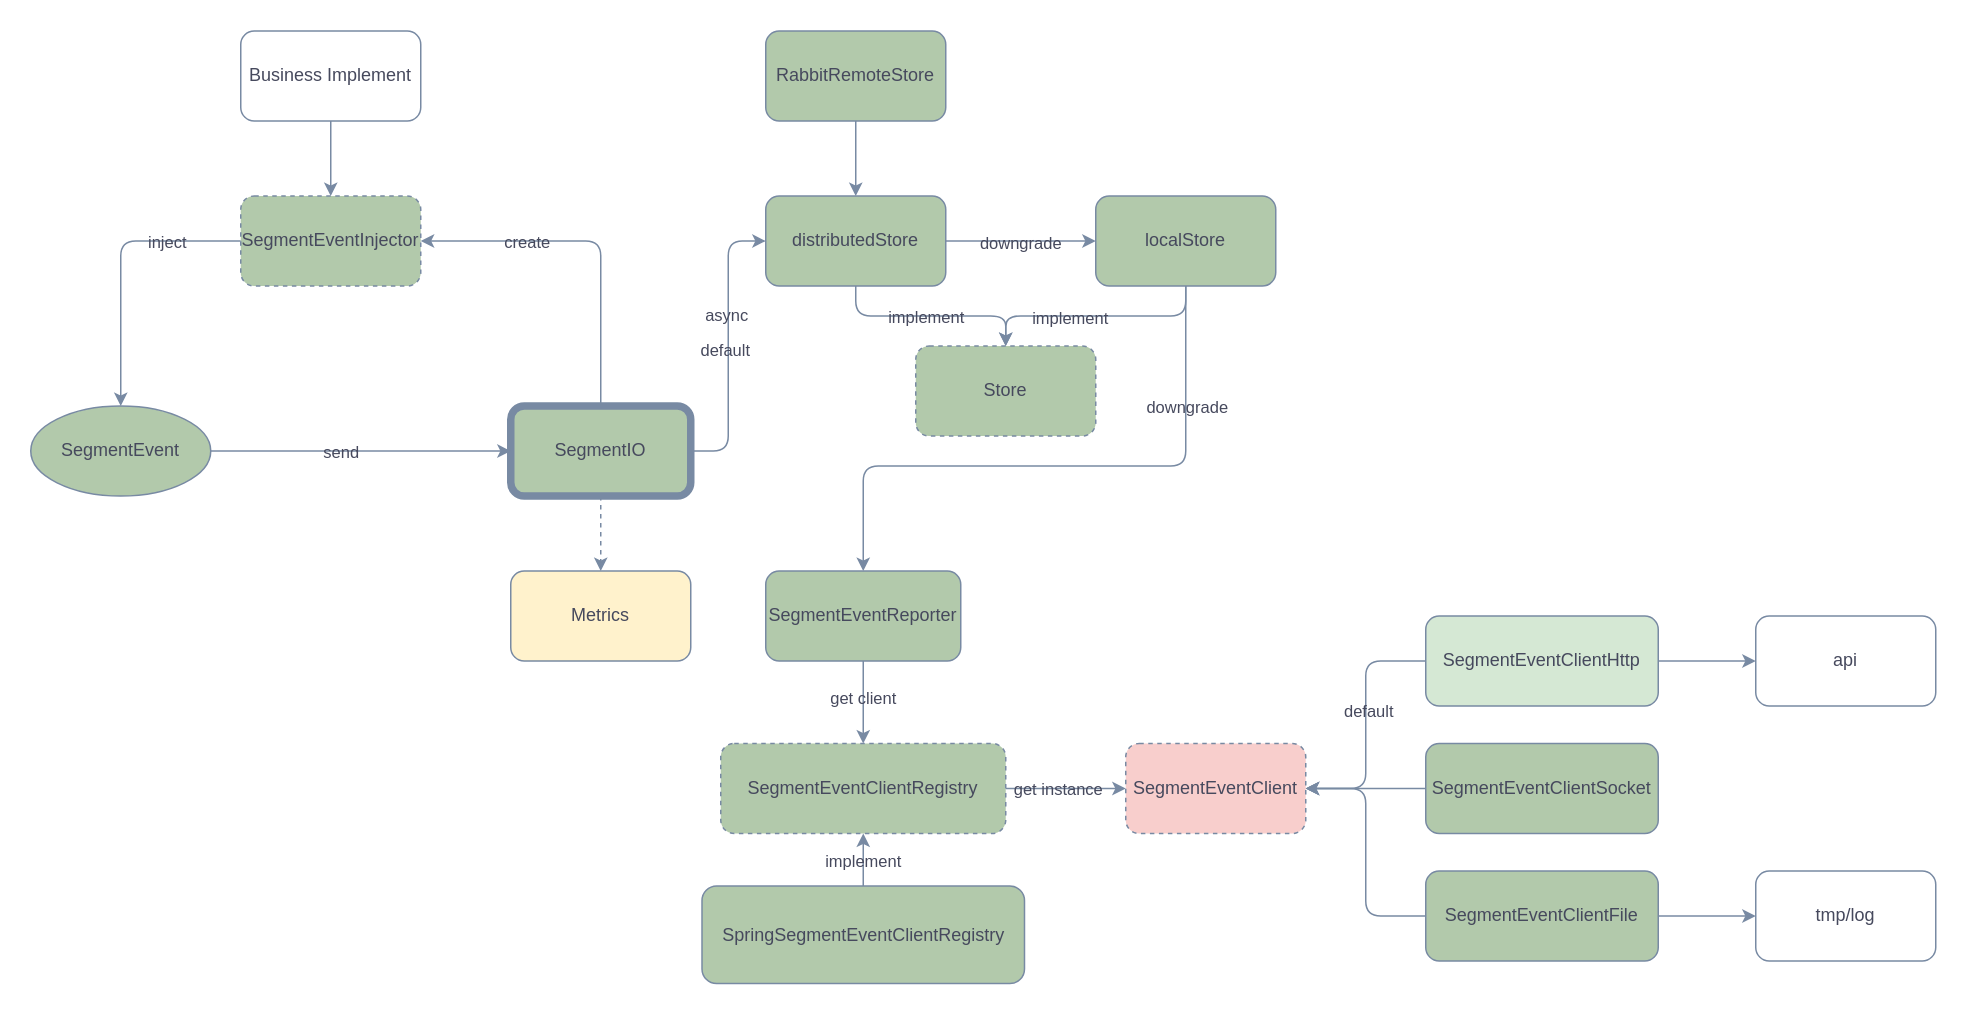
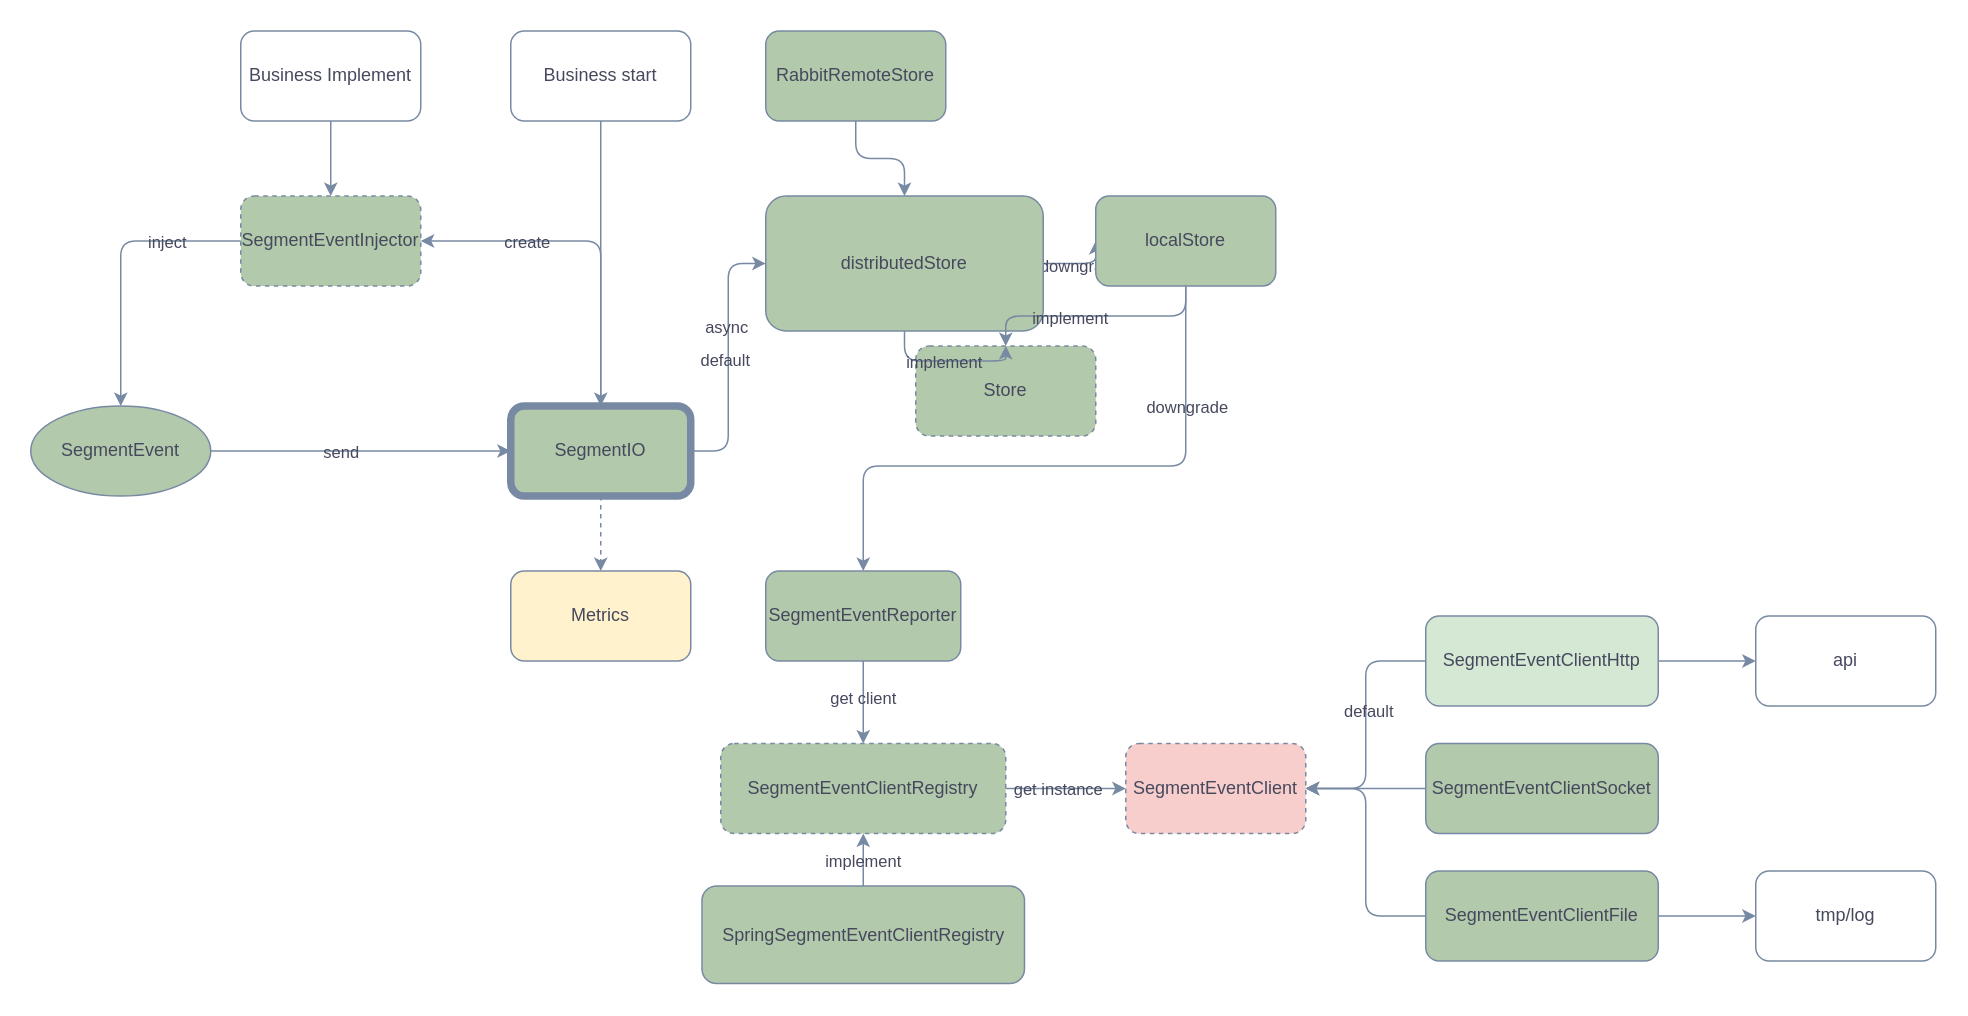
node "Business start": added
edge "Business start" -> "SegmentIO": added
node "distributedStore": size 180x90 -> 278x135
